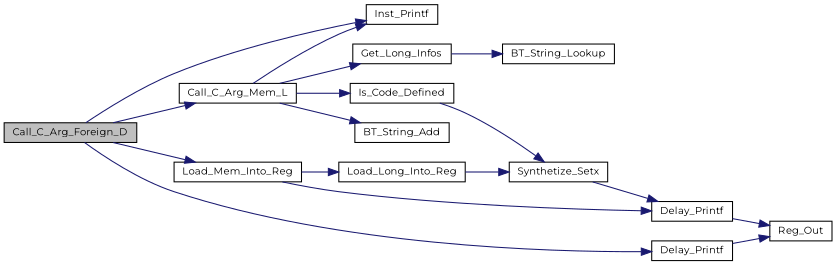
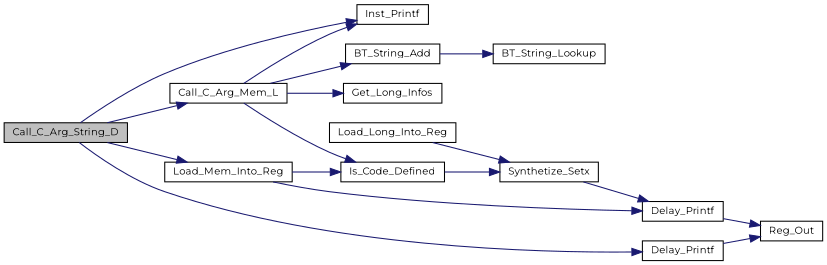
edge "Get_Long_Infos" -> "BT_String_Lookup": now "BT_String_Add" -> "BT_String_Lookup"
node "Call_C_Arg_Foreign_D": label "Call_C_Arg_Foreign_D" -> "Call_C_Arg_String_D"
edge "Load_Mem_Into_Reg" -> "Load_Long_Into_Reg": now "Load_Mem_Into_Reg" -> "Is_Code_Defined"
